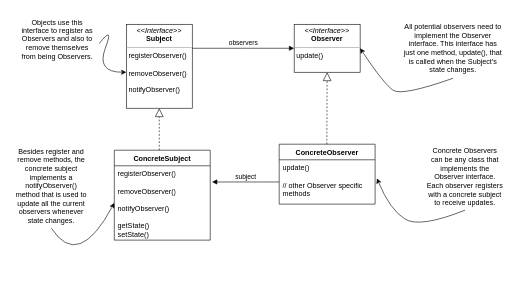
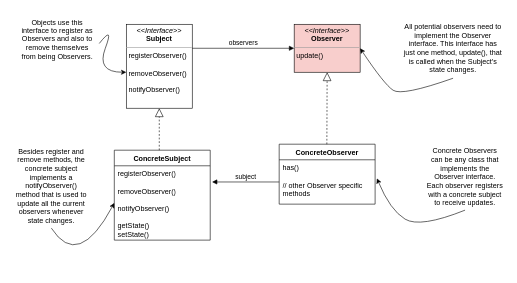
node "<<Interface>> Observer update()": fillcolor #ffffff -> #f8cecc
node "update() // other Observer specific methods": label "update() // other Observer specific methods" -> "has() // other Observer specific methods"
